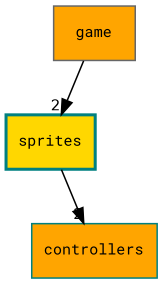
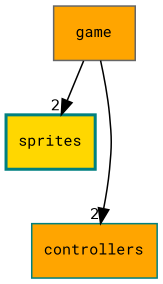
edge "sprites" -> "controllers": now "game" -> "controllers"
